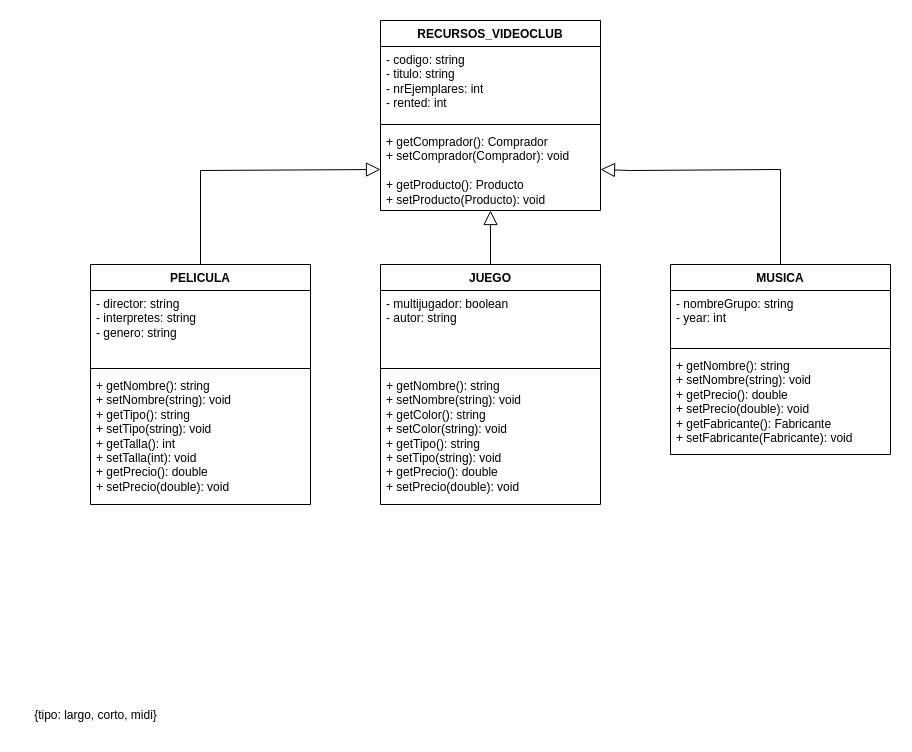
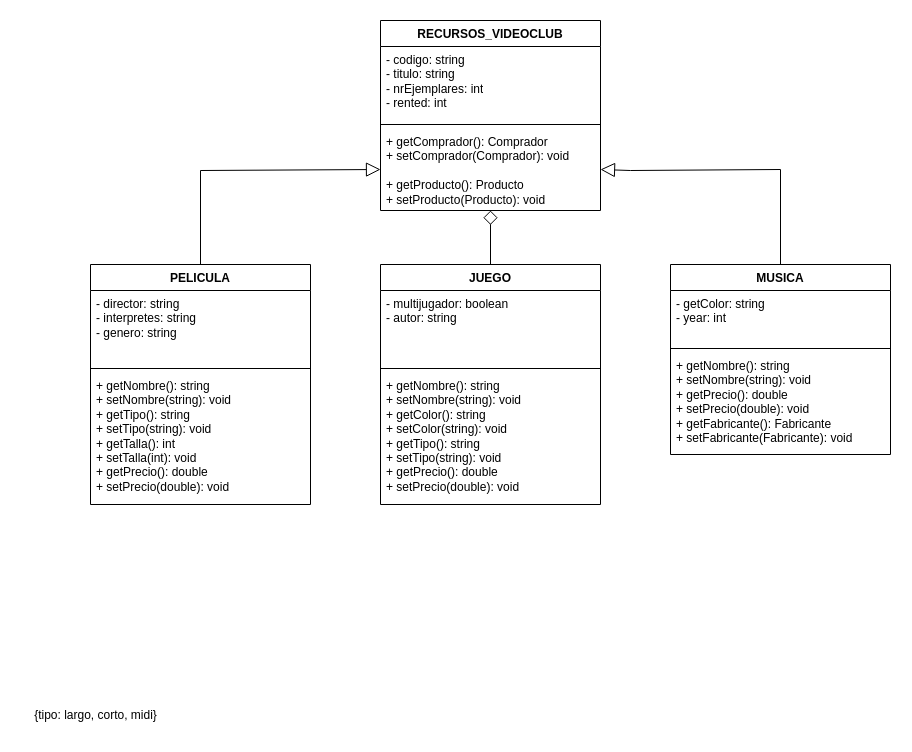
edge "JUEGO" -> "RECURSOS_VIDEOCLUB": arrowhead block -> diamond
node "- nombreGrupo: string - year: int": label "- nombreGrupo: string - year: int" -> "- getColor: string - year: int"
